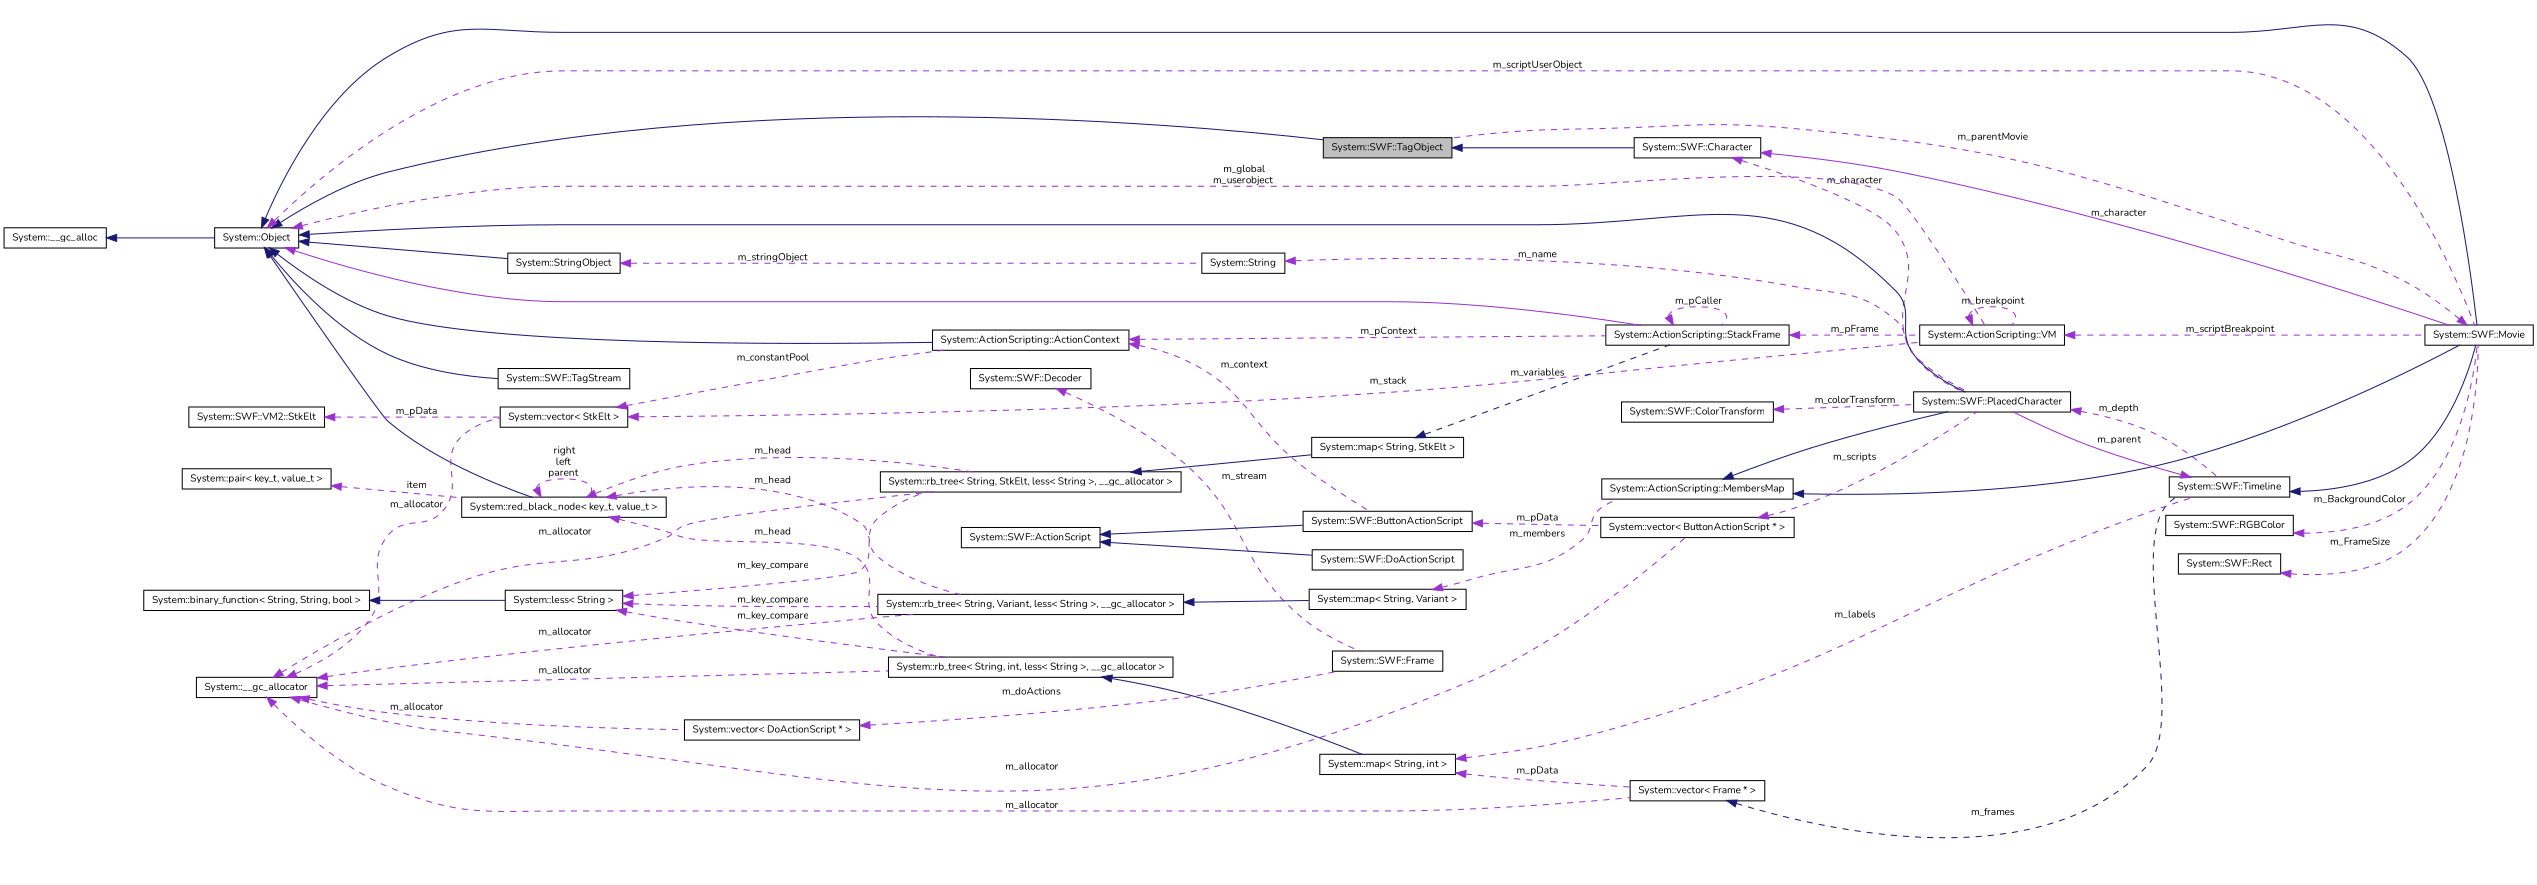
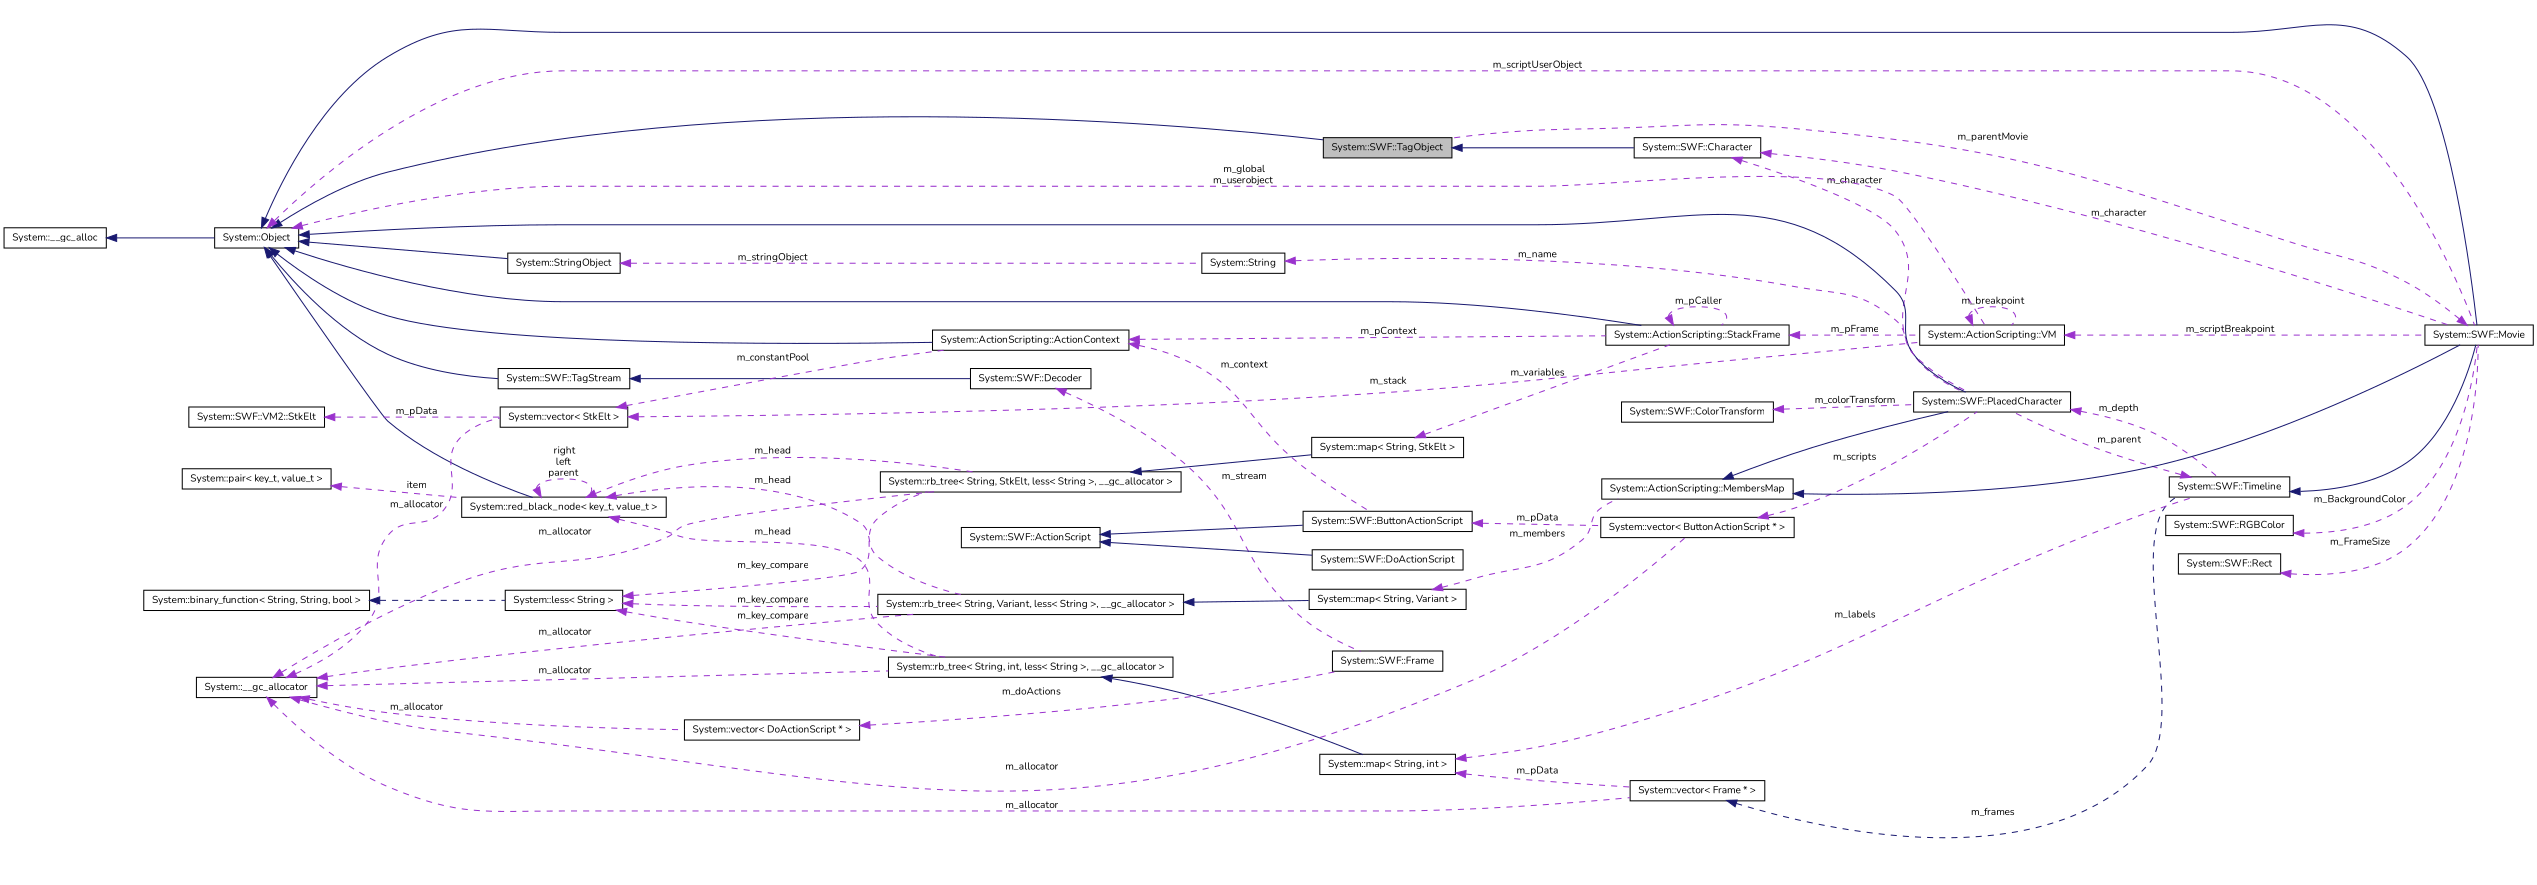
edge "System::SWF::Movie" -> "System::SWF::Character": style solid -> dashed
edge "System::ActionScripting::StackFrame" -> "System::Object": color darkorchid3 -> midnightblue
edge "System::SWF::Decoder" -> "System::SWF::TagStream": added
edge "System::ActionScripting::StackFrame" -> "System::map< String, StkElt >": color midnightblue -> darkorchid3
edge "System::SWF::PlacedCharacter" -> "System::SWF::Timeline": style solid -> dashed
edge "System::less< String >" -> "System::binary_function< String, String, bool >": style solid -> dashed
